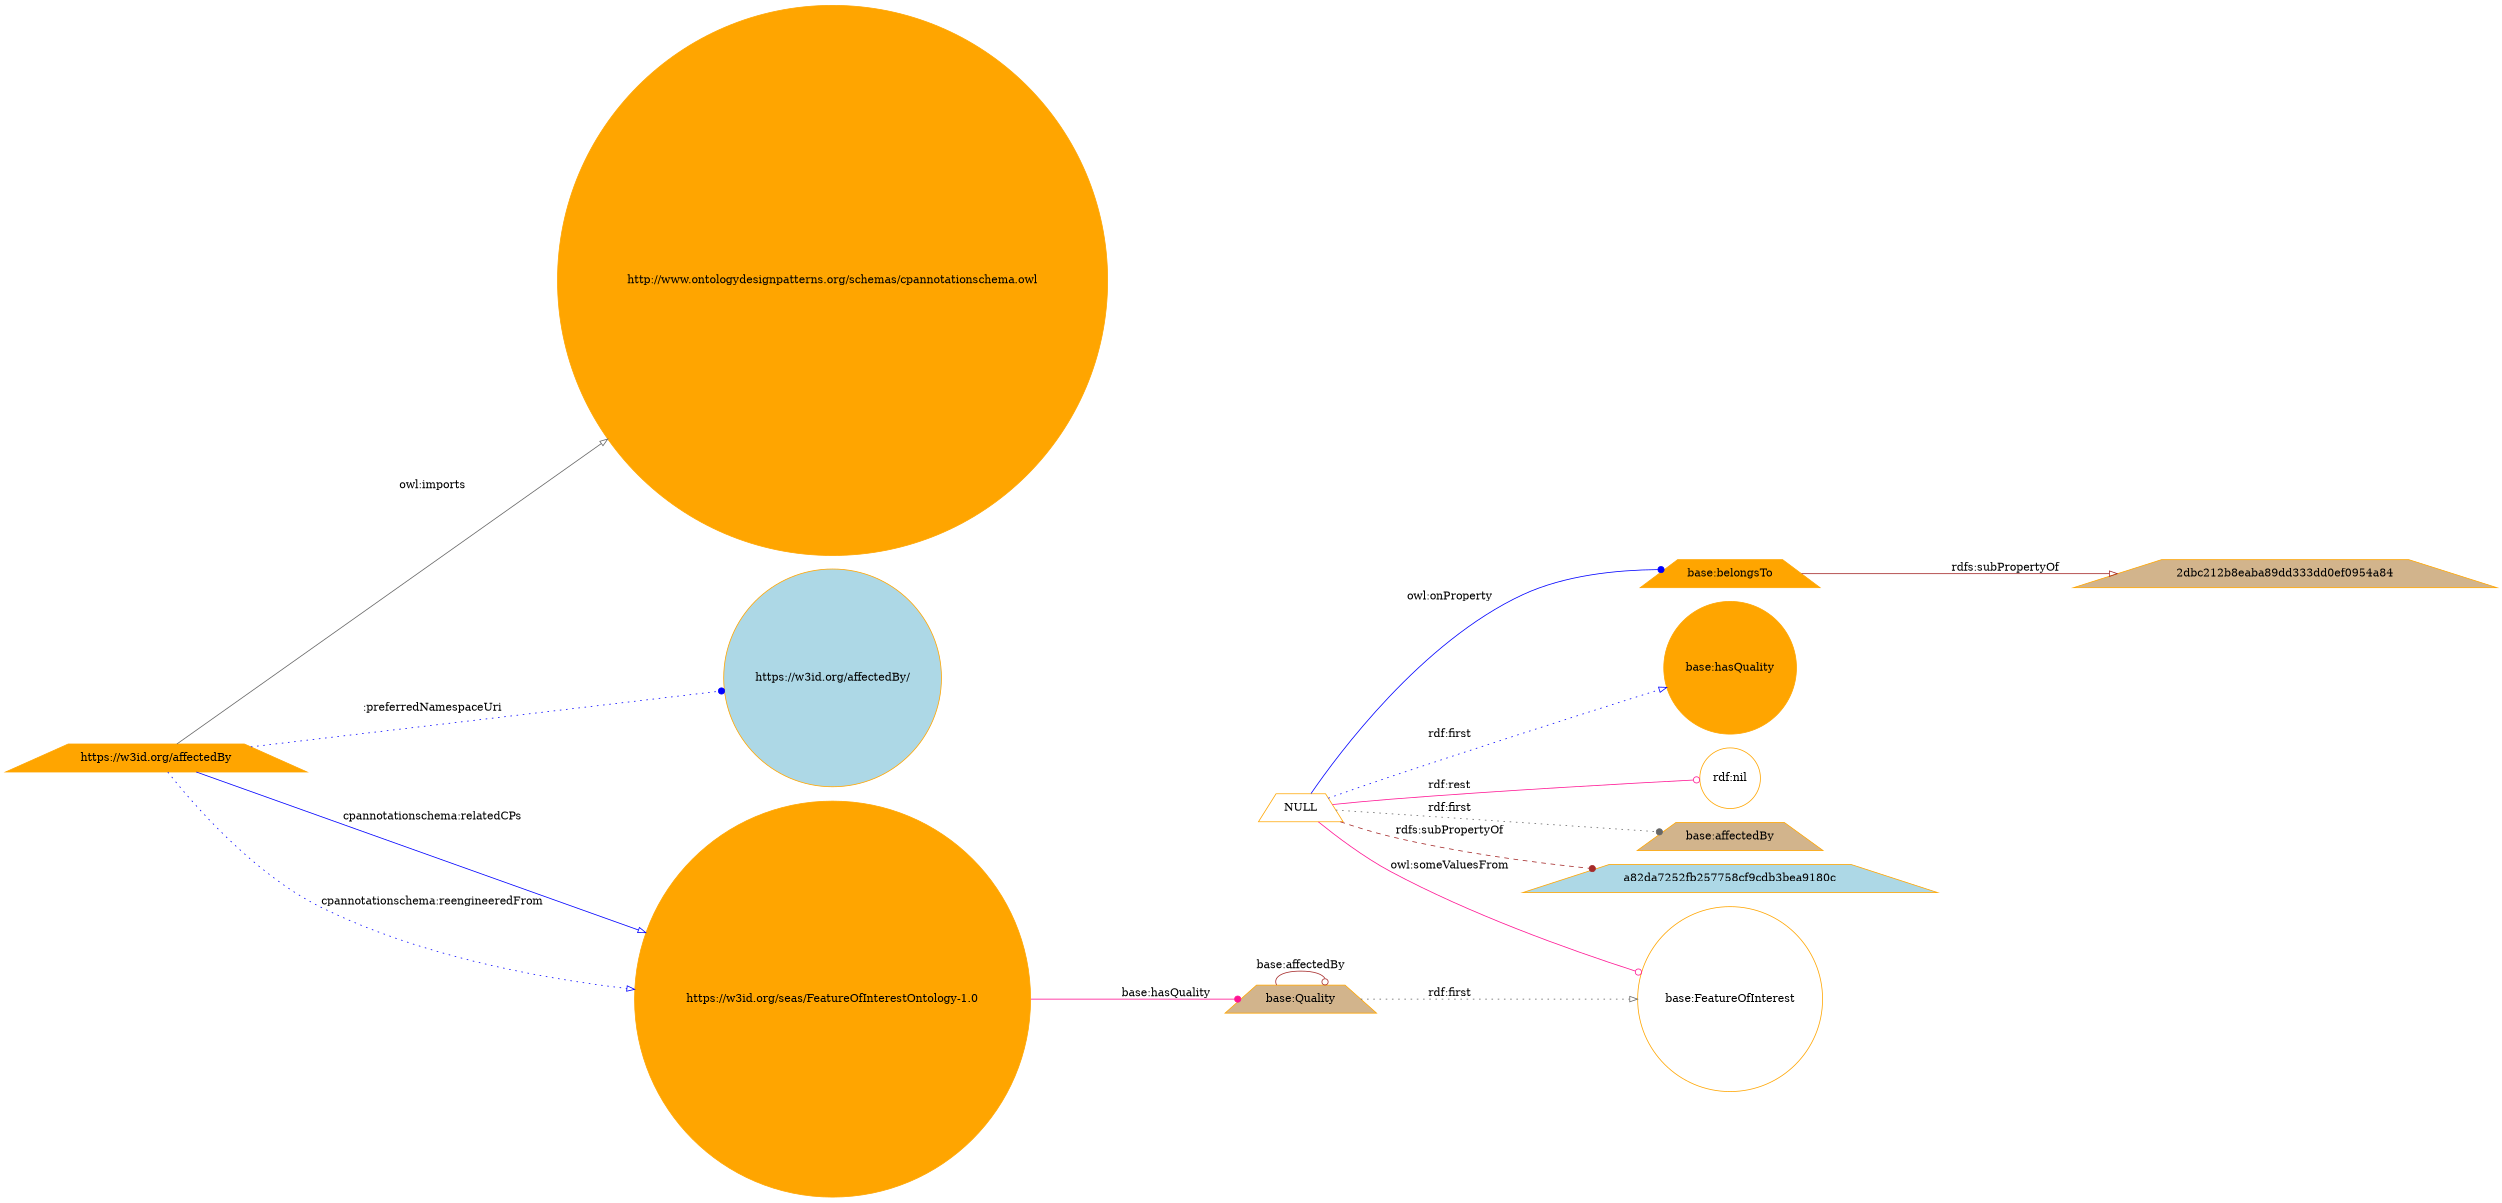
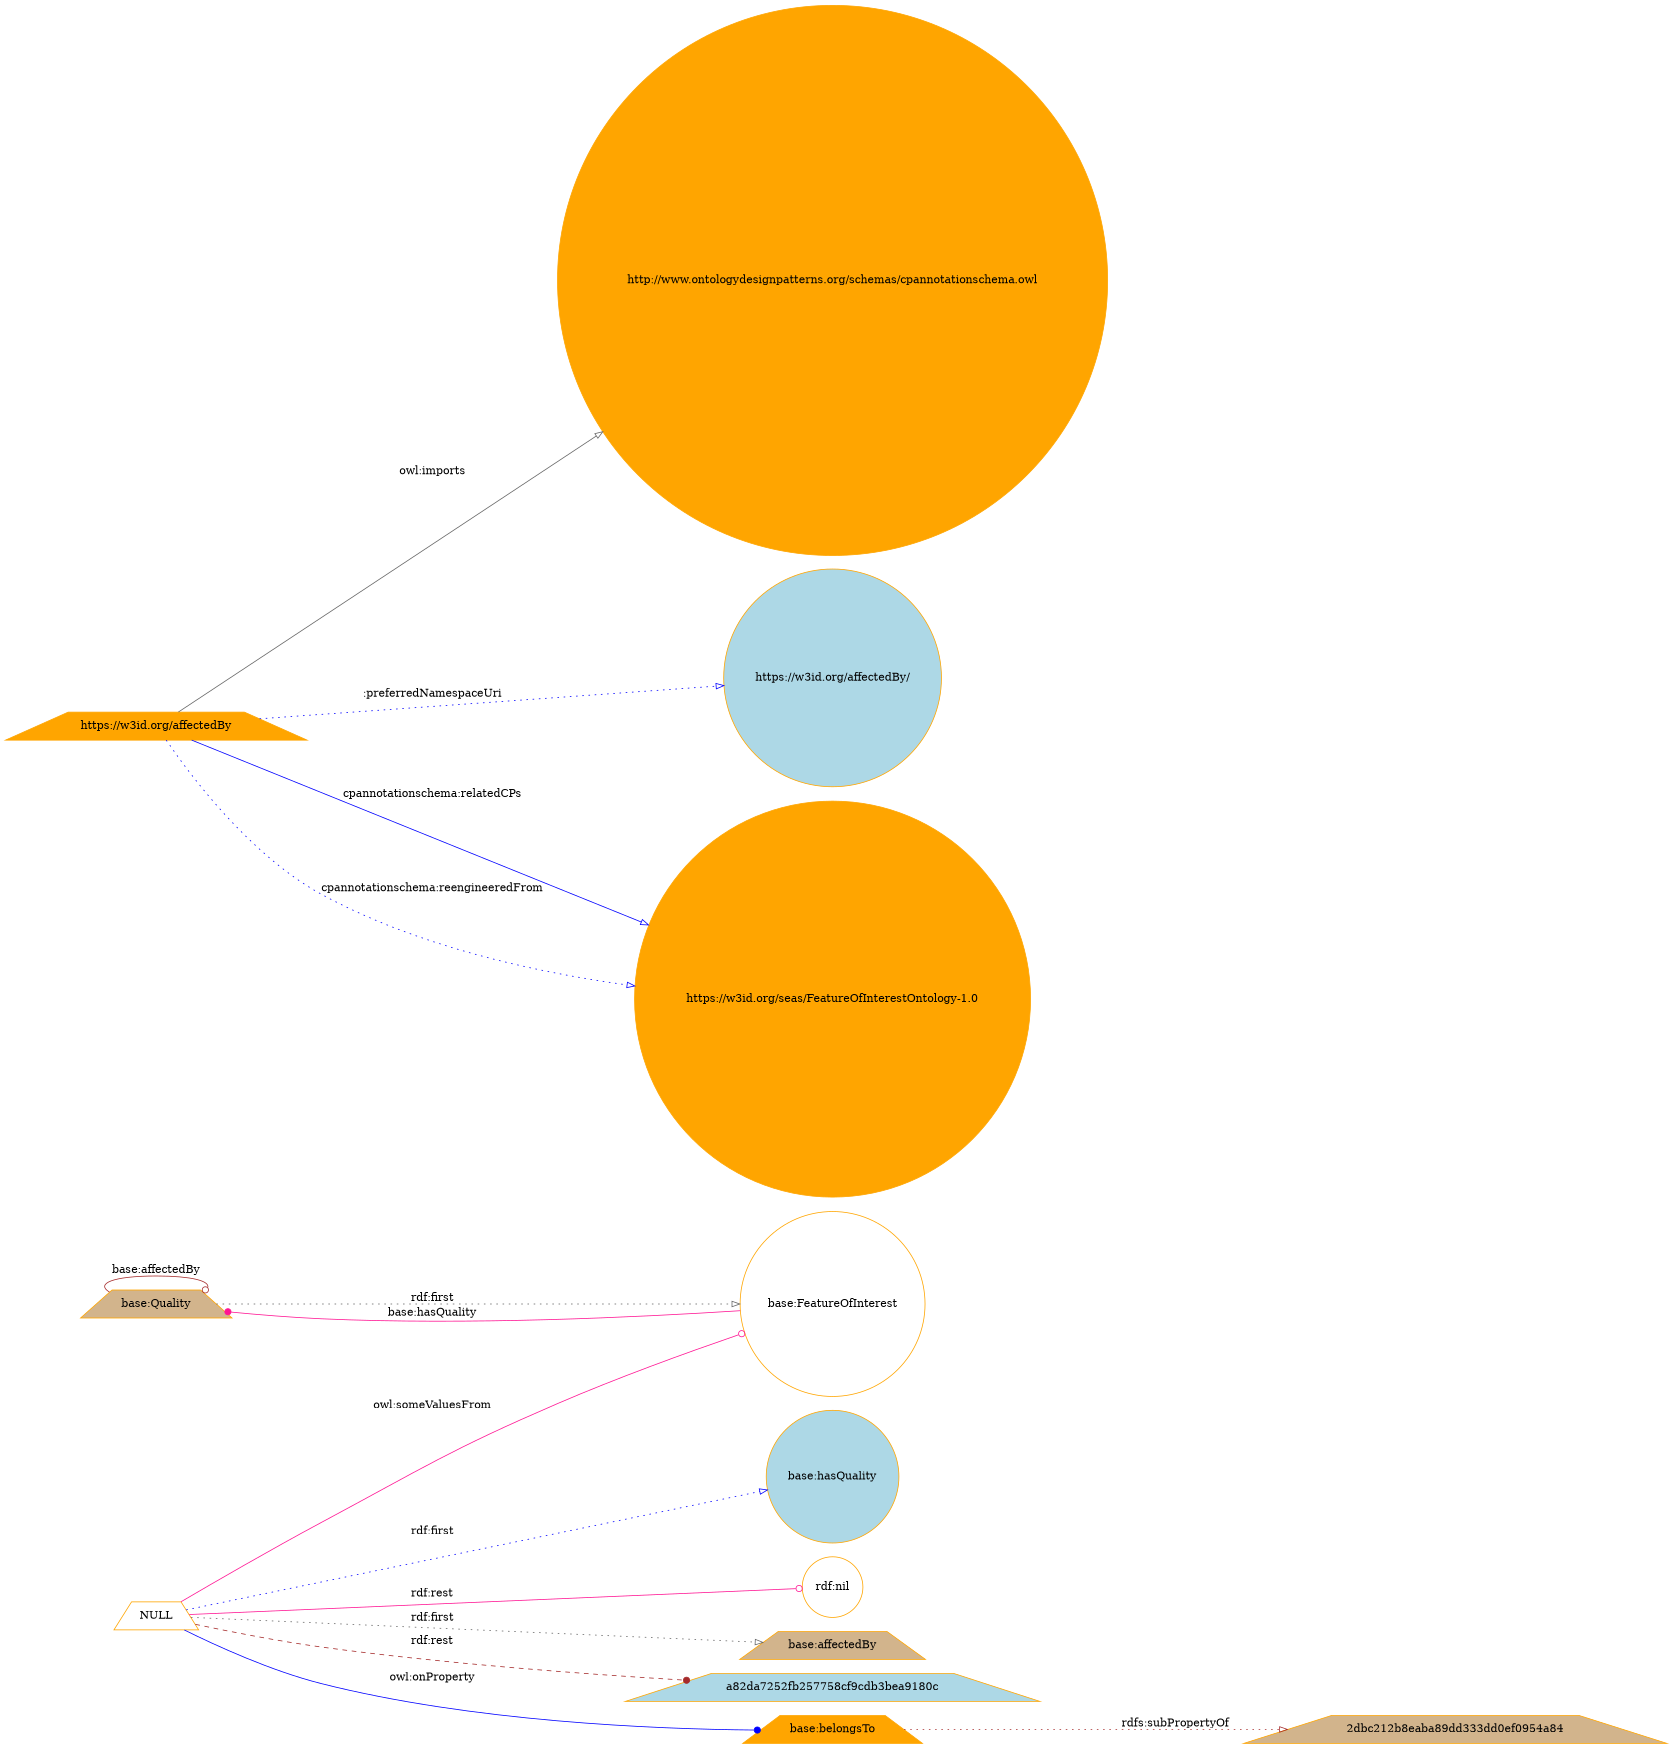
edge "base:belongsTo" -> "2dbc212b8eaba89dd333dd0ef0954a84": style solid -> dotted
node "base:hasQuality": fillcolor orange -> lightblue
edge "https://w3id.org/affectedBy" -> "https://w3id.org/affectedBy/": arrowhead dot -> onormal
edge "NULL" -> "base:affectedBy": arrowhead dot -> onormal
edge "NULL" -> "a82da7252fb257758cf9cdb3bea9180c": label "rdfs:subPropertyOf" -> "rdf:rest"
edge "https://w3id.org/seas/FeatureOfInterestOntology-1.0" -> "base:Quality": now "base:FeatureOfInterest" -> "base:Quality"
